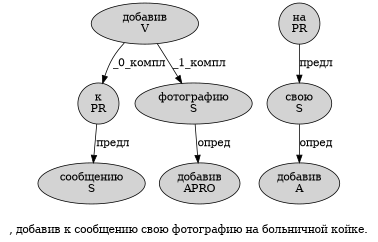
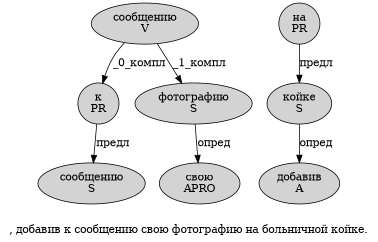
node "добавив V": label "добавив V" -> "сообщению V"
node "свою S": label "свою S" -> "койке S"
node "добавив APRO": label "добавив APRO" -> "свою APRO"
